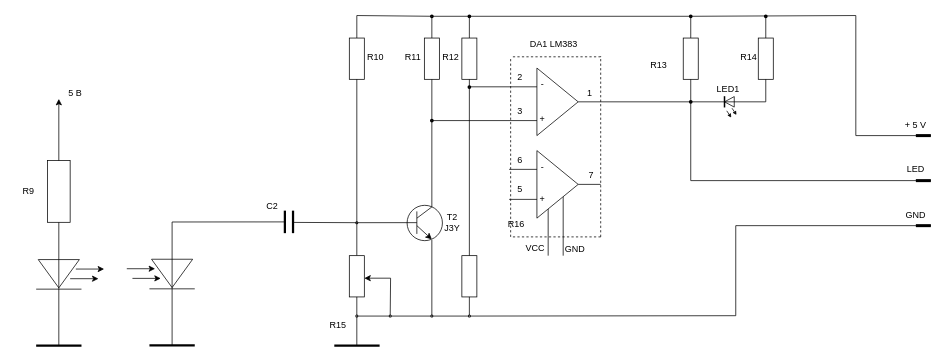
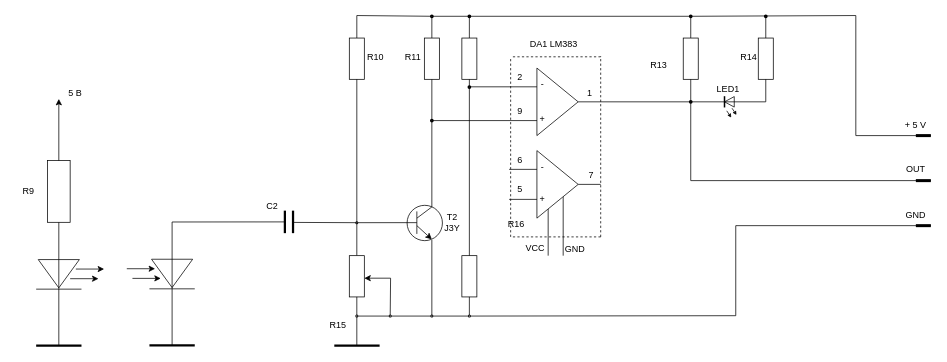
node "R12": removed
node "3": label "3" -> "9"
node "LED": label "LED" -> "OUT"
